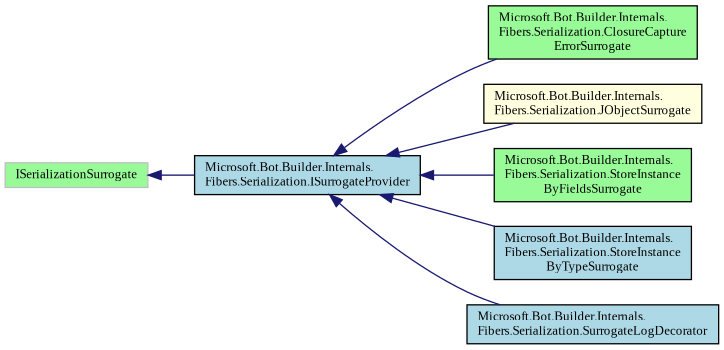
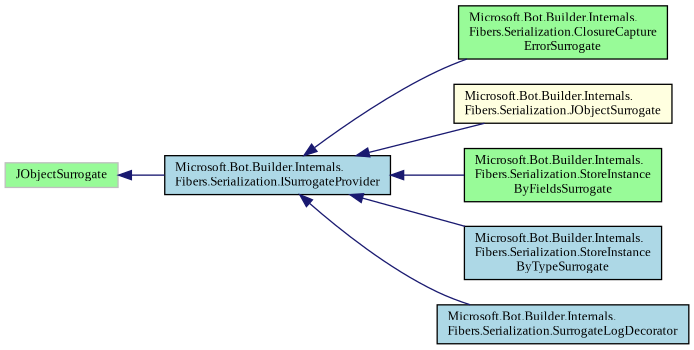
node "ISerializationSurrogate": label "ISerializationSurrogate" -> "JObjectSurrogate"
